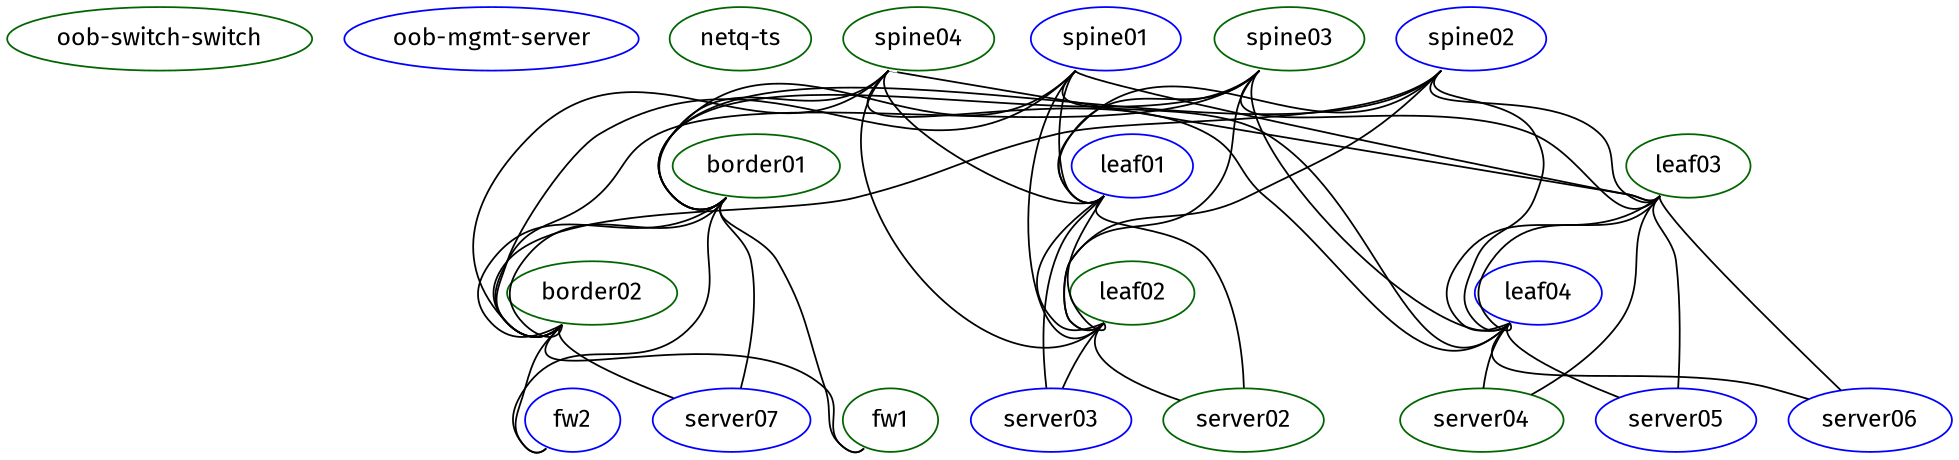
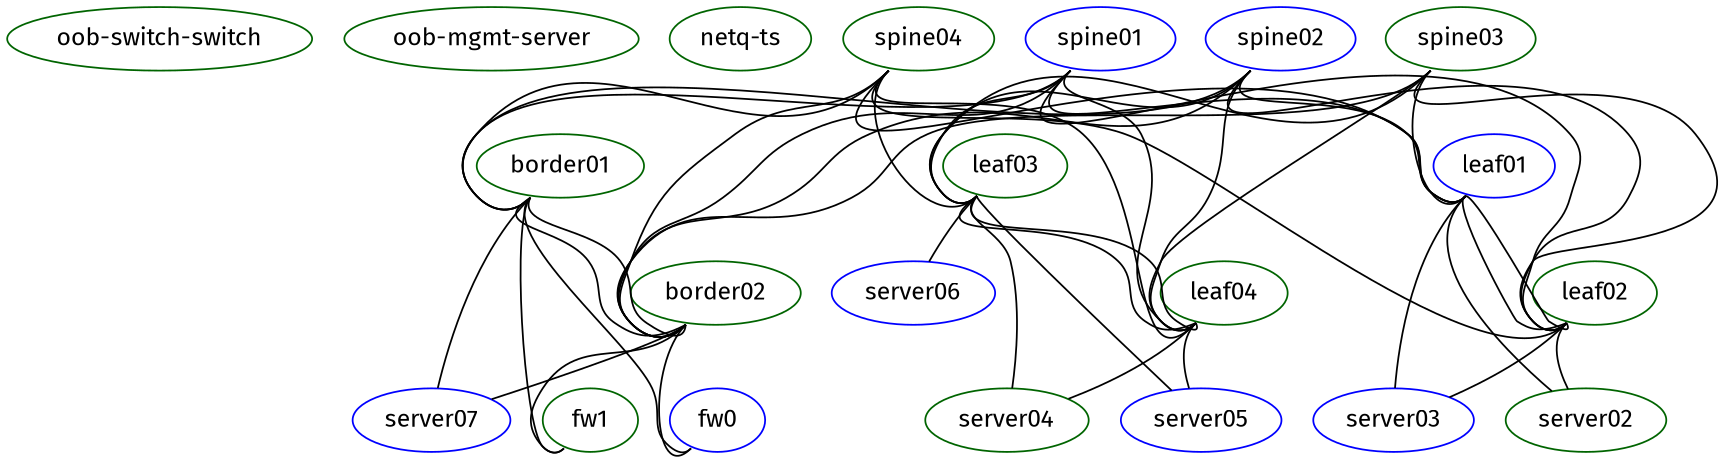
node "oob-mgmt-server": color blue -> darkgreen
edge "spine03" -- "border01": removed
node "leaf04": color blue -> darkgreen
edge "leaf04" -- "server06": removed
node "fw2": label "fw2" -> "fw0"
